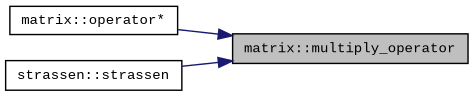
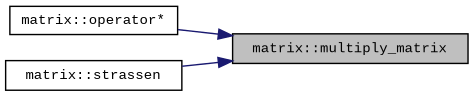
node "matrix::multiply_operator": label "matrix::multiply_operator" -> "matrix::multiply_matrix"
node "strassen::strassen": label "strassen::strassen" -> "matrix::strassen"
